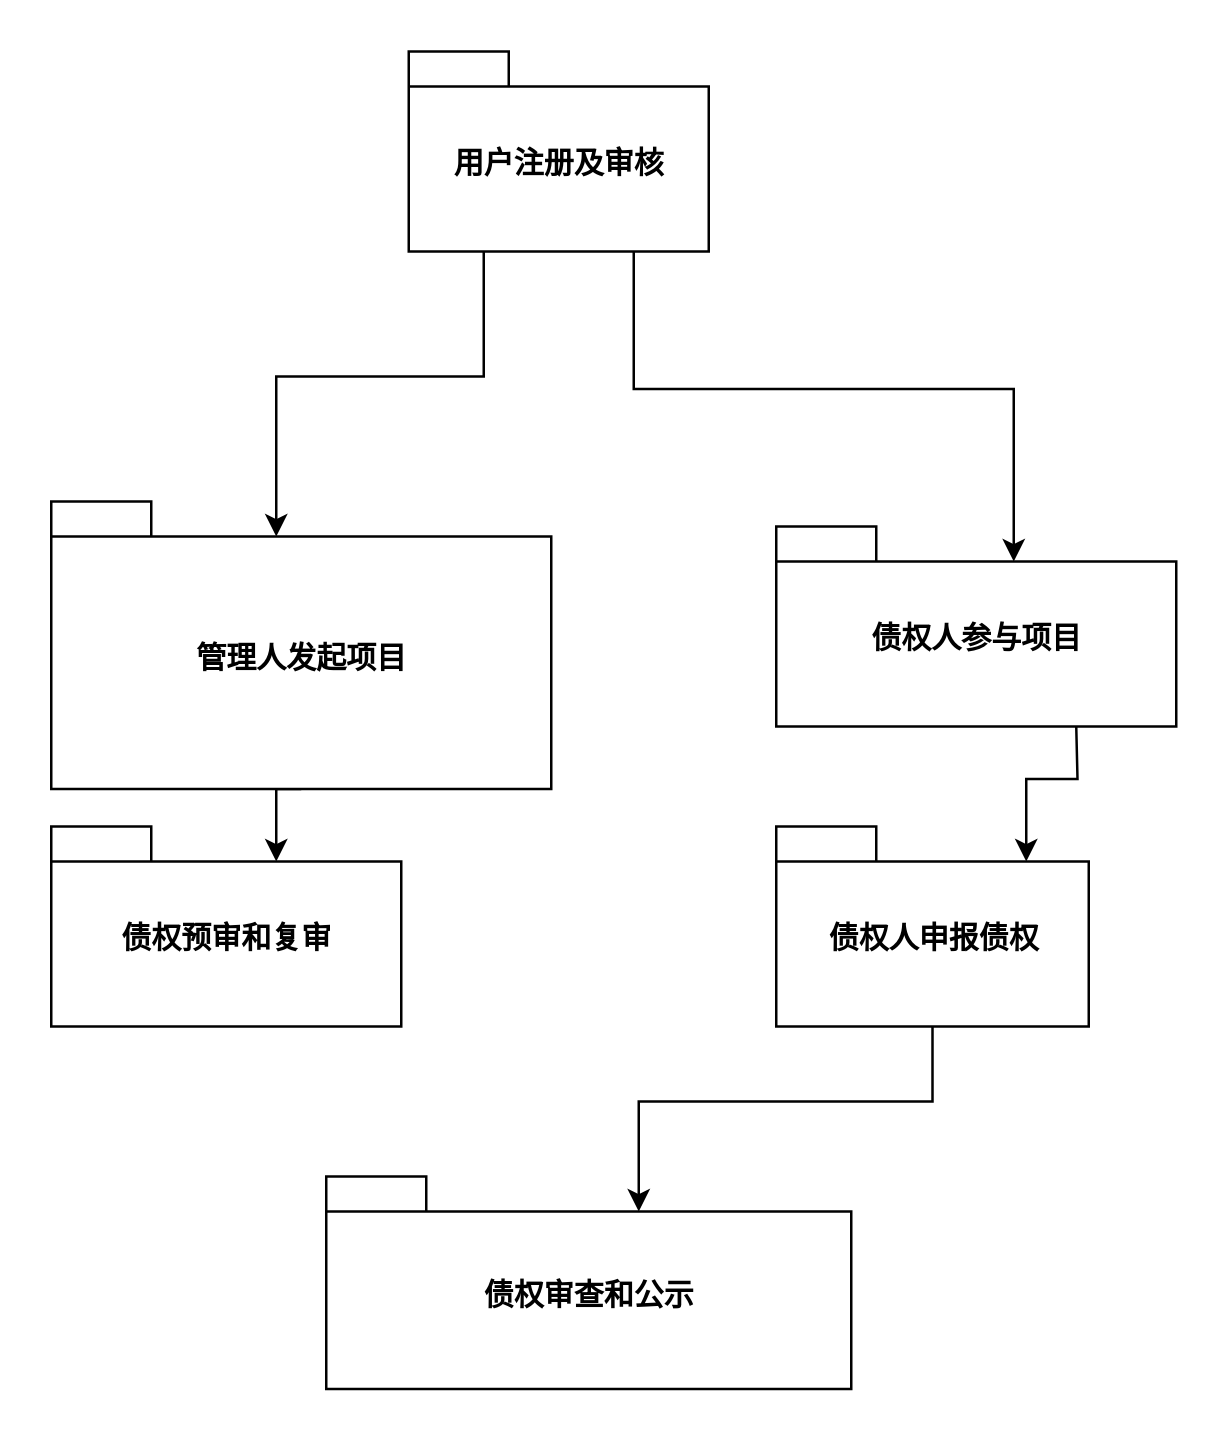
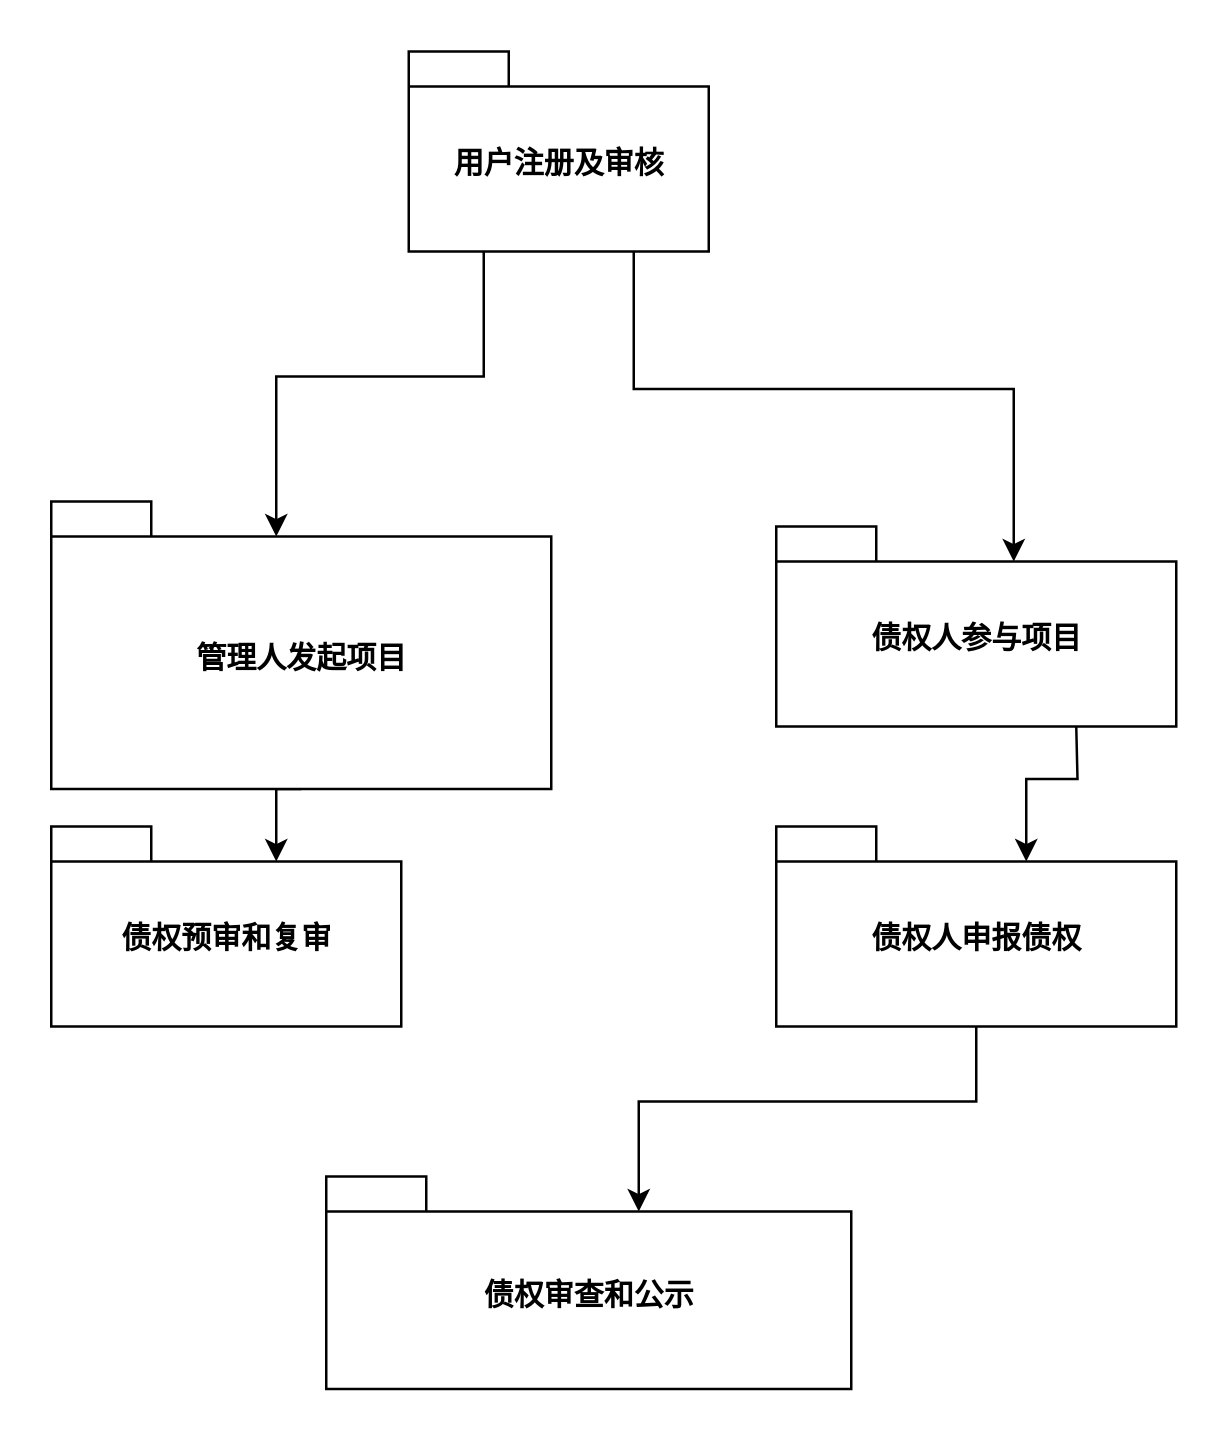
node "债权人申报债权": size 313x200 -> 400x200
